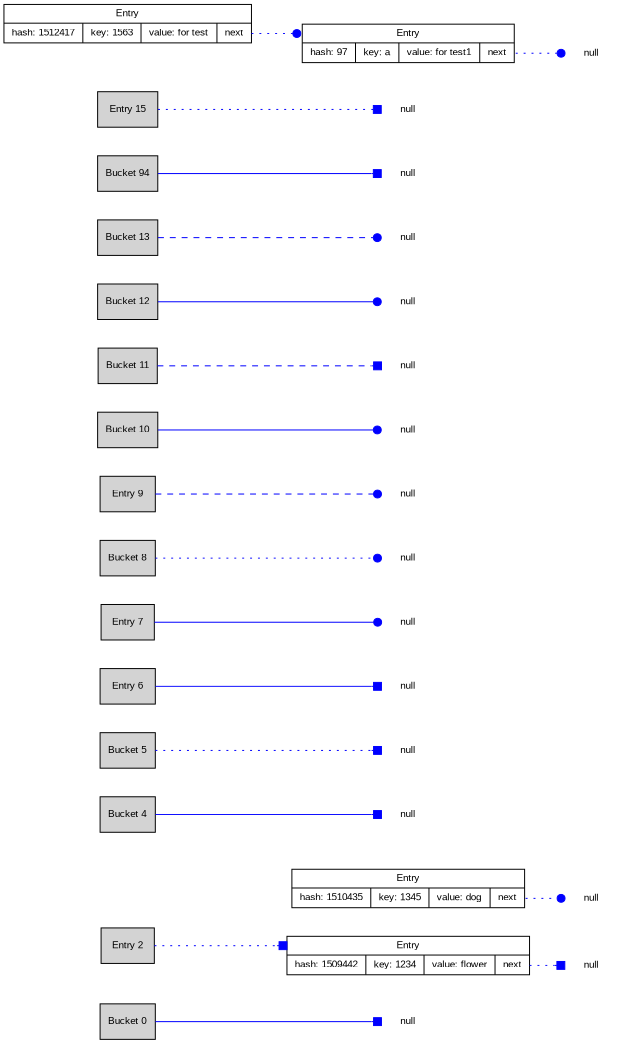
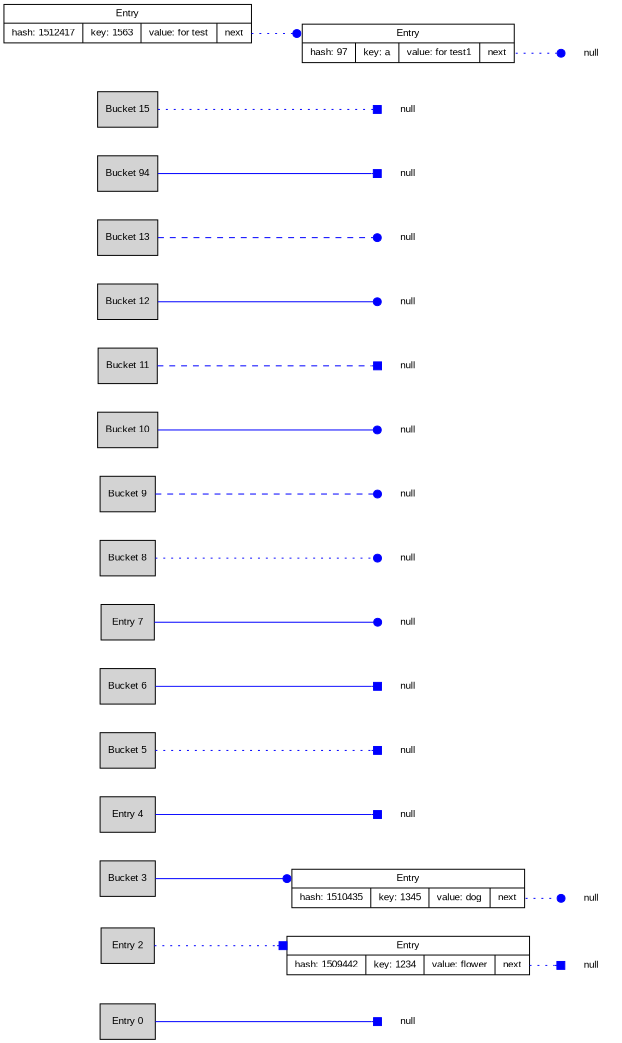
node "Entry 15": label "Entry 15" -> "Bucket 15"
node "Entry 9": label "Entry 9" -> "Bucket 9"
node "Entry 6": label "Entry 6" -> "Bucket 6"
node "Bucket 4": label "Bucket 4" -> "Entry 4"
node "Bucket 3": added
node "Bucket 0": label "Bucket 0" -> "Entry 0"
